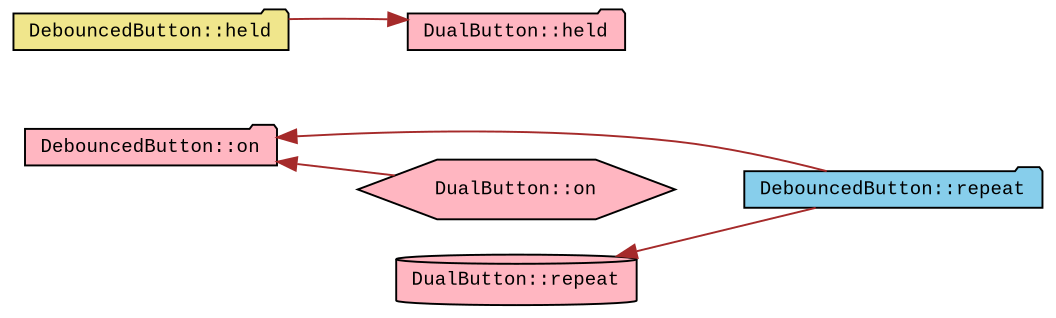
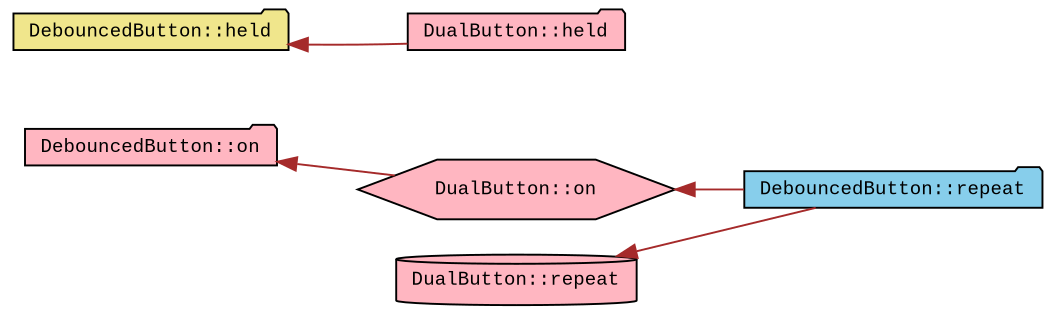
edge "DebouncedButton::held" -> "DualButton::held": reversed
edge "DebouncedButton::repeat" -> "DebouncedButton::on": now "DebouncedButton::repeat" -> "DualButton::on"
